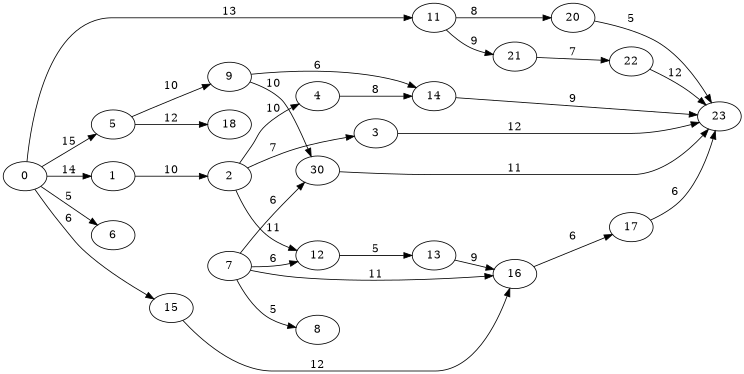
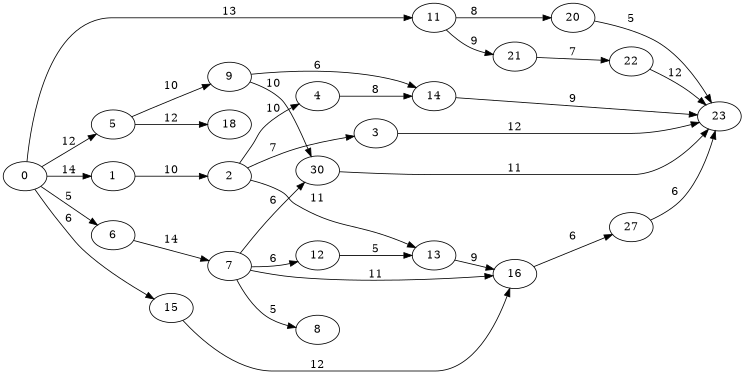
edge "0" -> "5": label "15" -> "12"
edge "2" -> "12": now "2" -> "13"
node "17": label "17" -> "27"
edge "6" -> "7": added, label "14"
